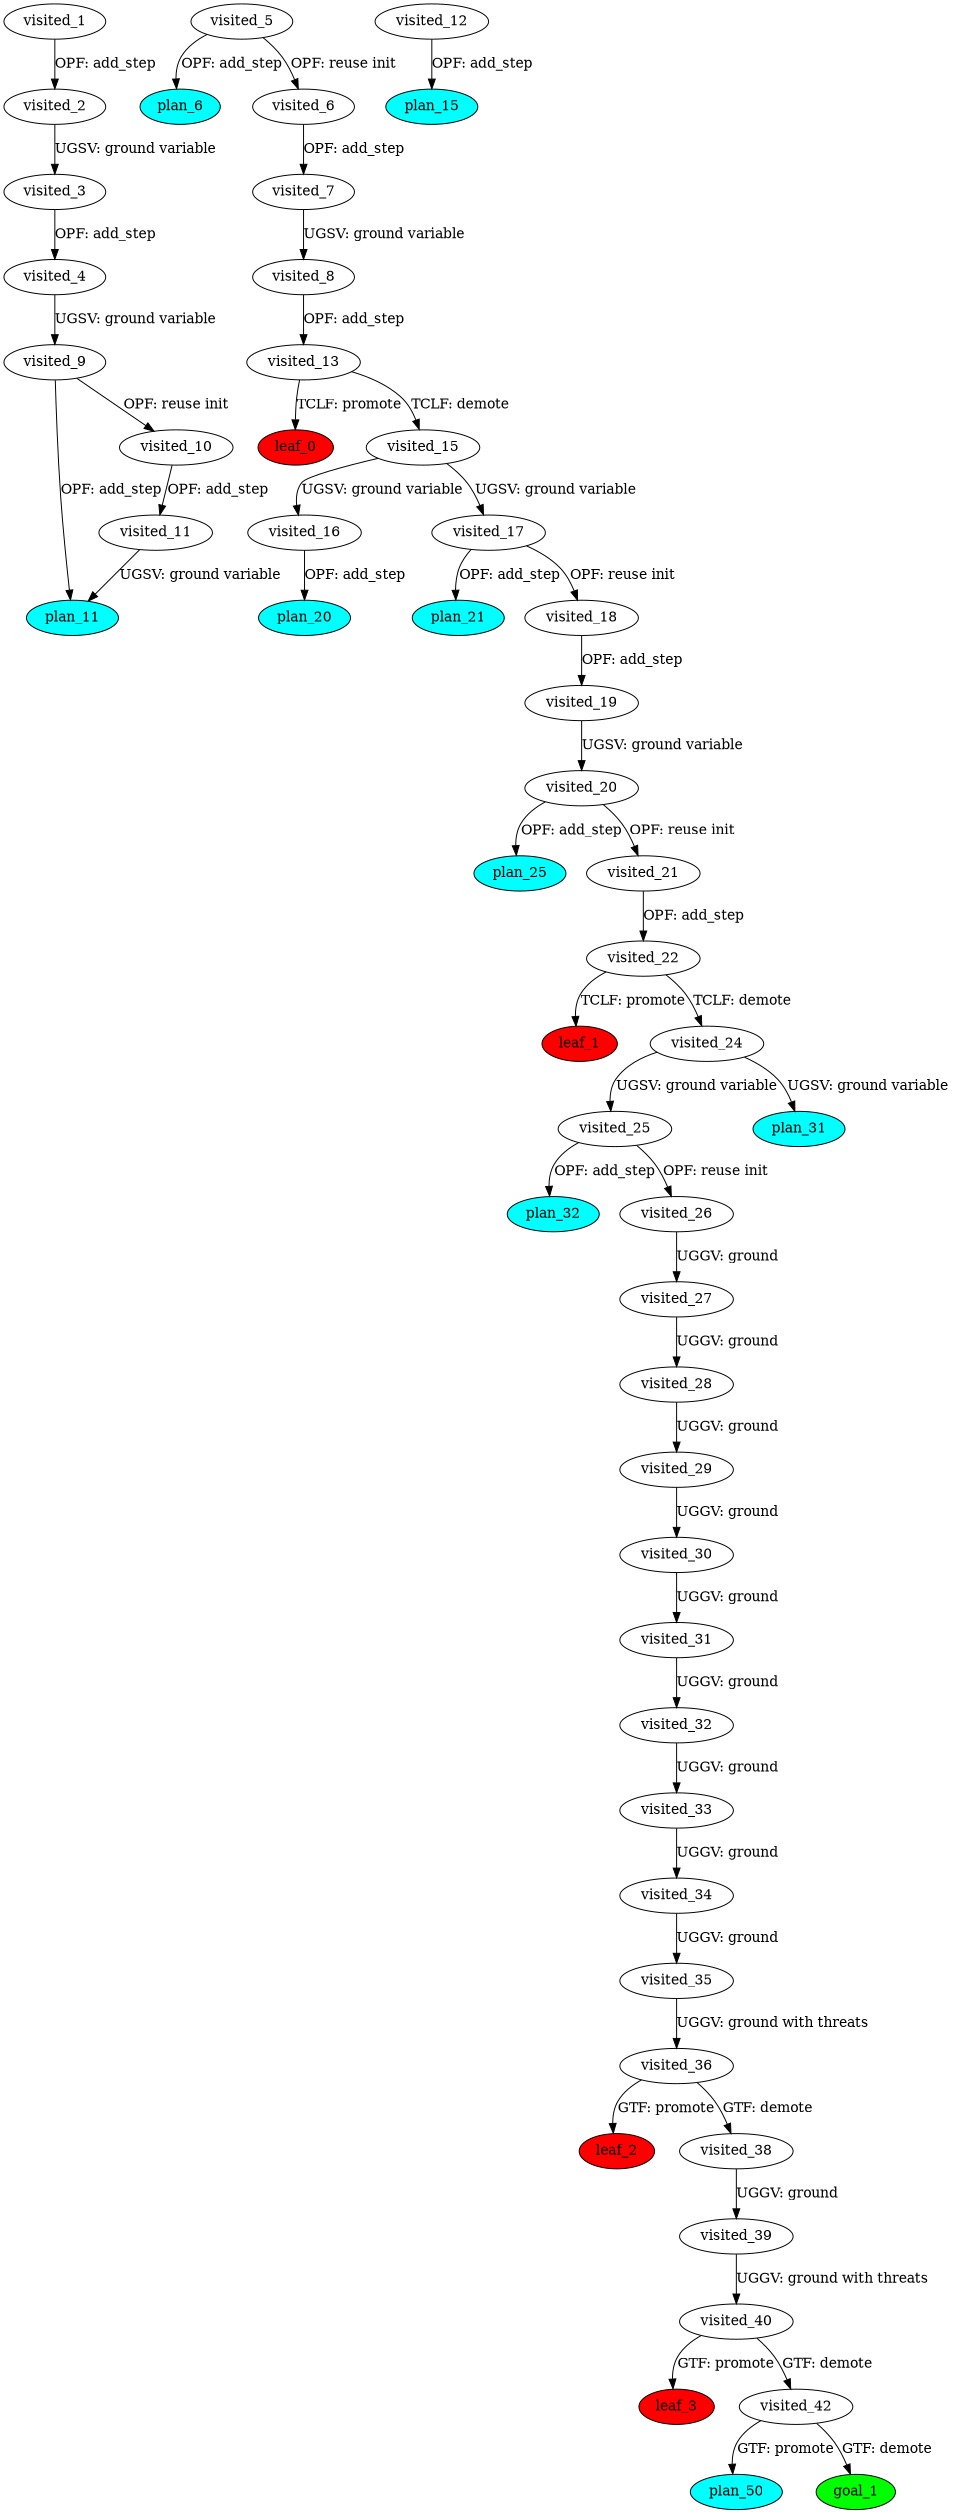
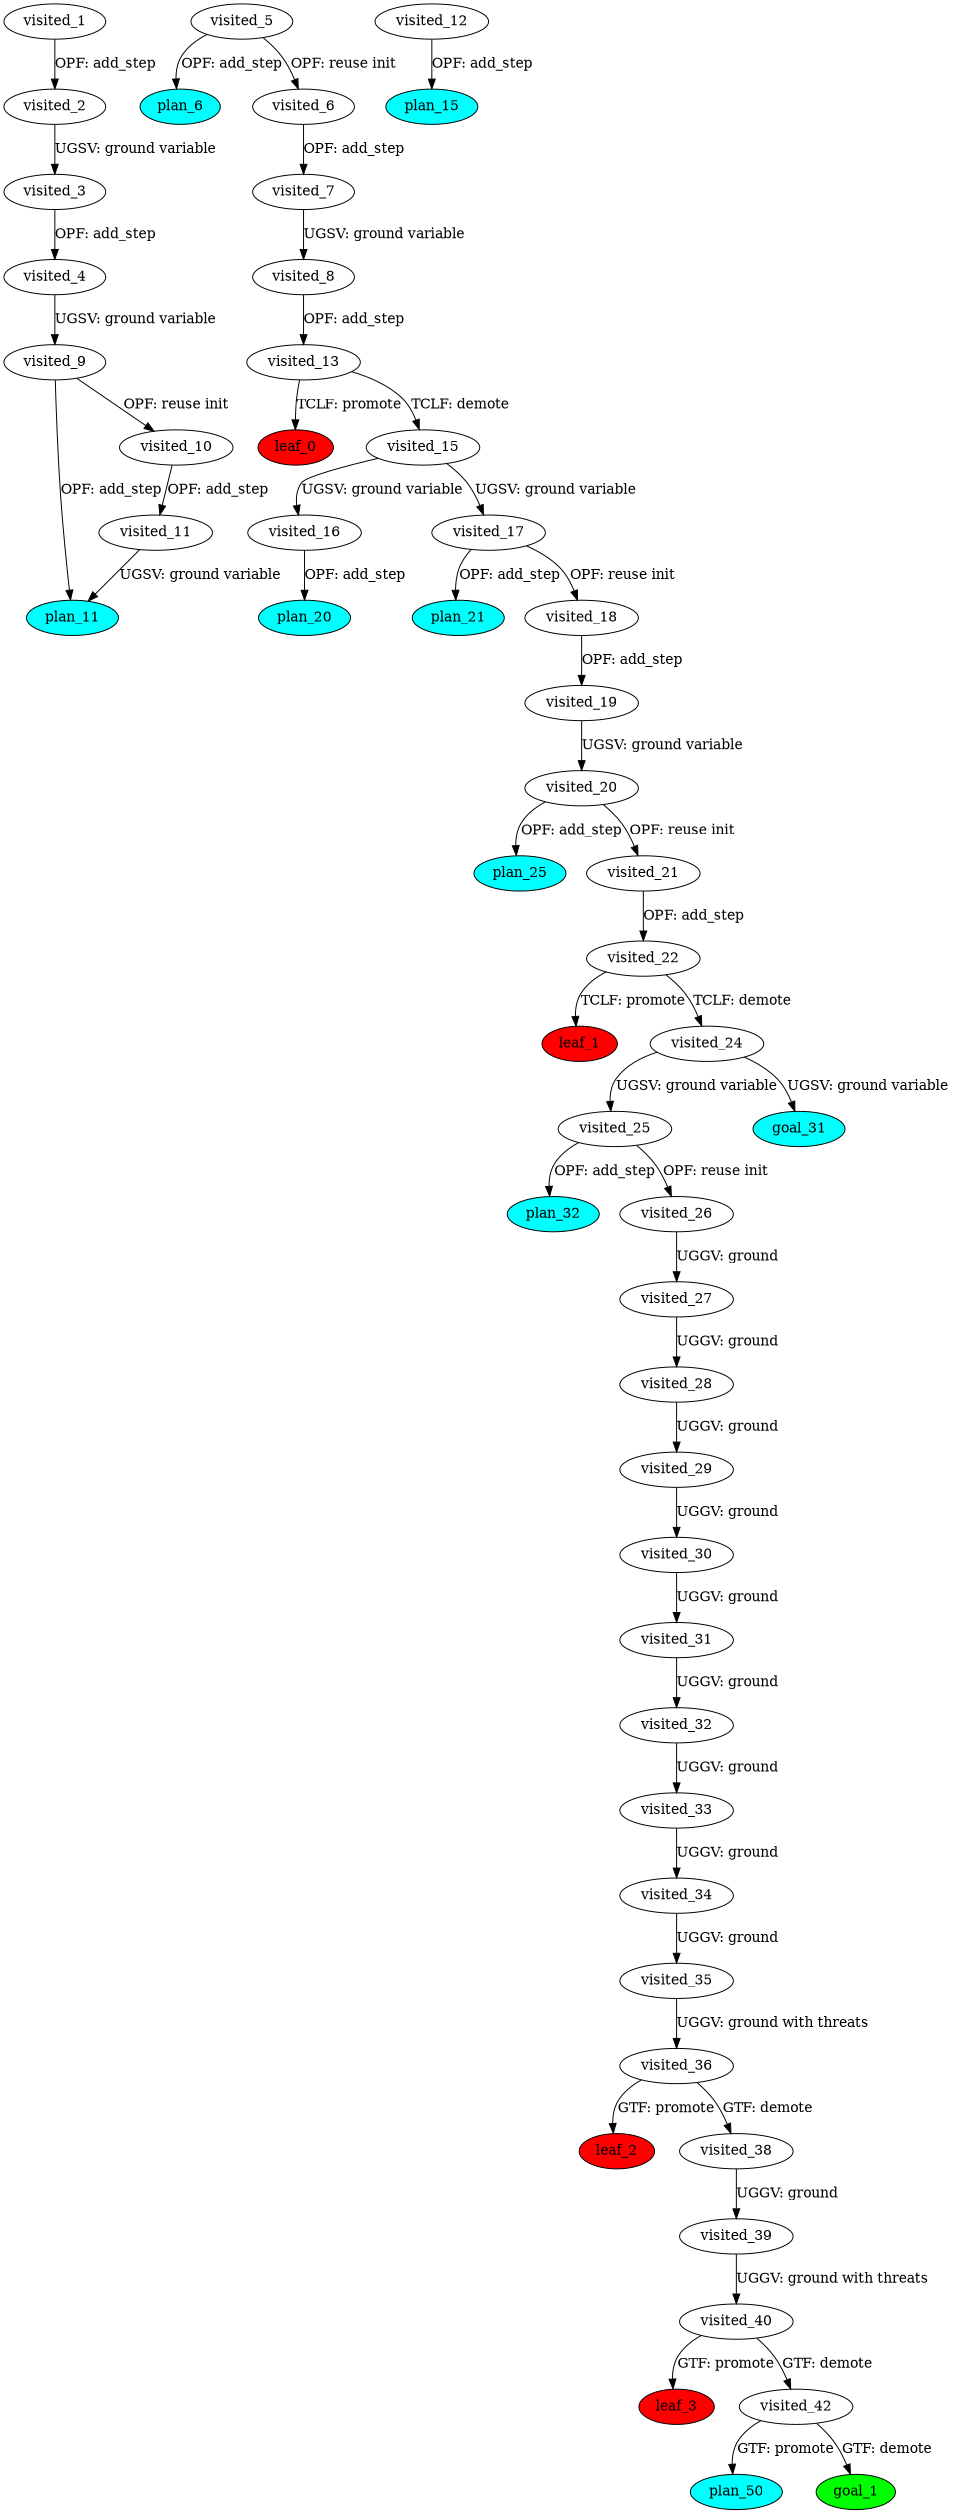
node "plan_31": label "plan_31" -> "goal_31"
